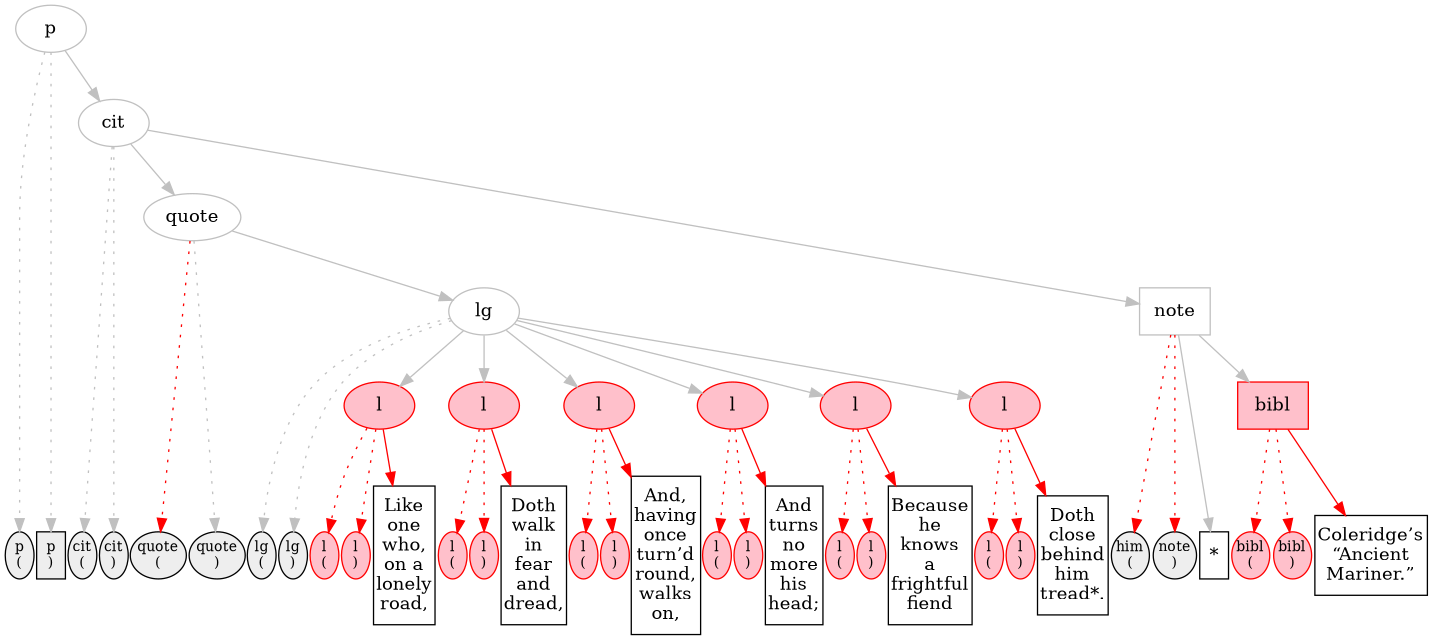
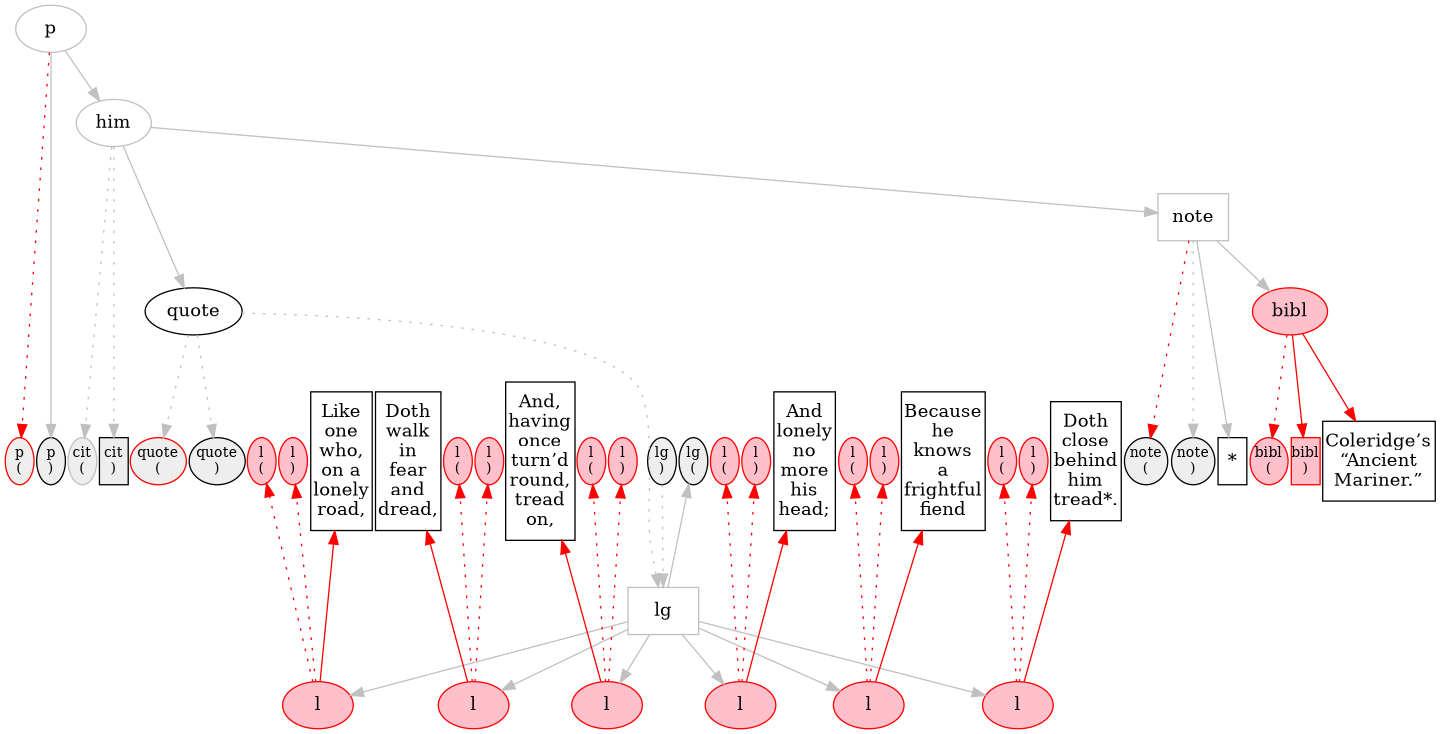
node "cit": label "cit" -> "him"
node "quote": color gray -> black
edge "quote" -> "lg": style solid -> dotted
edge "p" -> "p (": color gray -> red
edge "p" -> "p )": style dotted -> solid
node "lg": shape ellipse -> box
edge "quote" -> "quote (": color red -> gray
edge "lg" -> "lg (": style dotted -> solid
edge "lg" -> "lg )": reversed
node "bibl": shape box -> ellipse
edge "note" -> "note )": color red -> gray
edge "bibl" -> "bibl )": style dotted -> solid
node "p (": color black -> red
node "p )": shape box -> ellipse
node "cit (": color black -> gray
node "cit )": shape ellipse -> box
node "quote (": color black -> red
node "And, having once turn’d round, walks on,": label "And, having once turn’d round, walks on," -> "And, having once turn’d round, tread on,"
node "And turns no more his head;": label "And turns no more his head;" -> "And lonely no more his head;"
node "him (": label "him (" -> "note ("
node "bibl )": shape ellipse -> box
